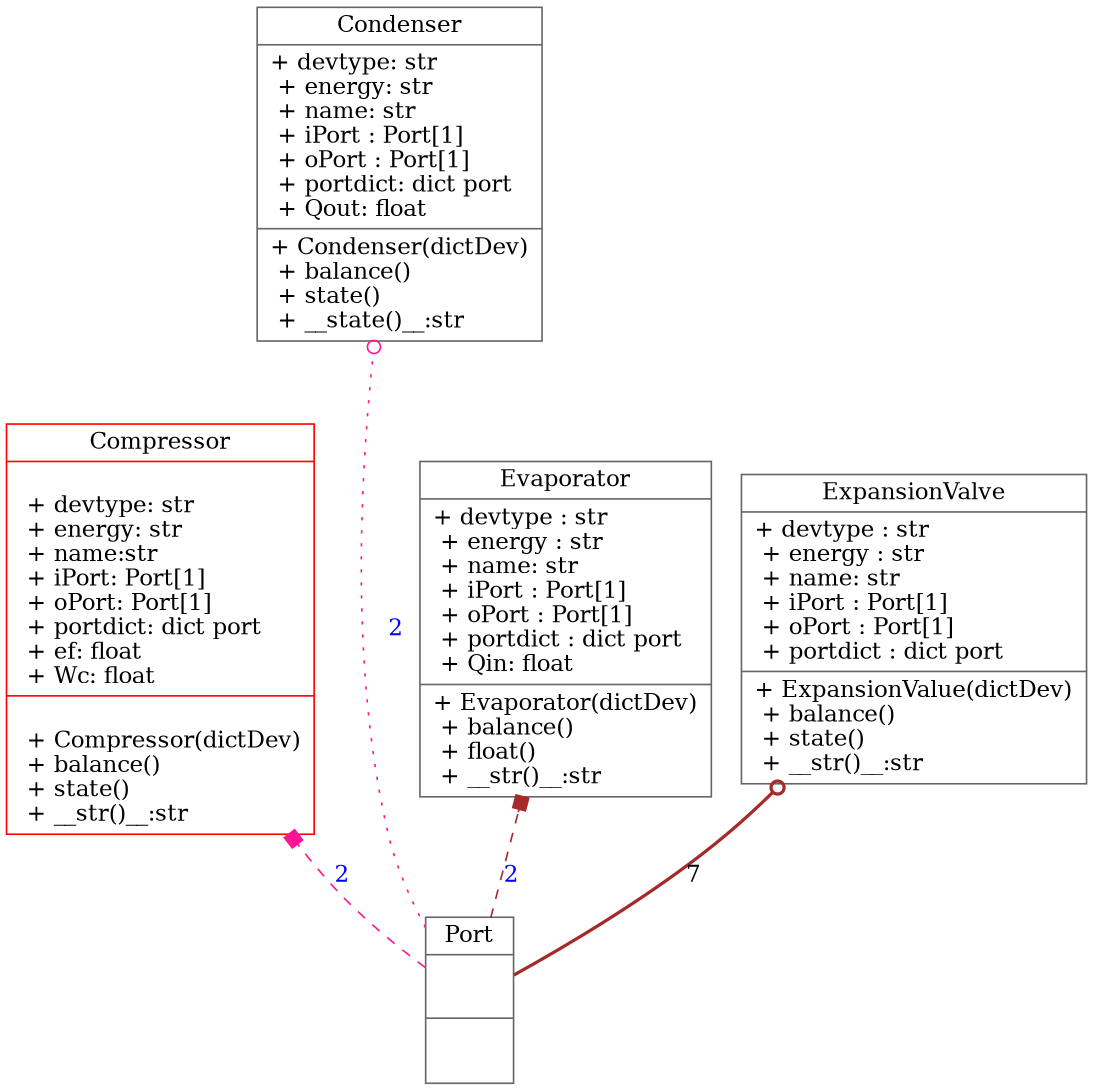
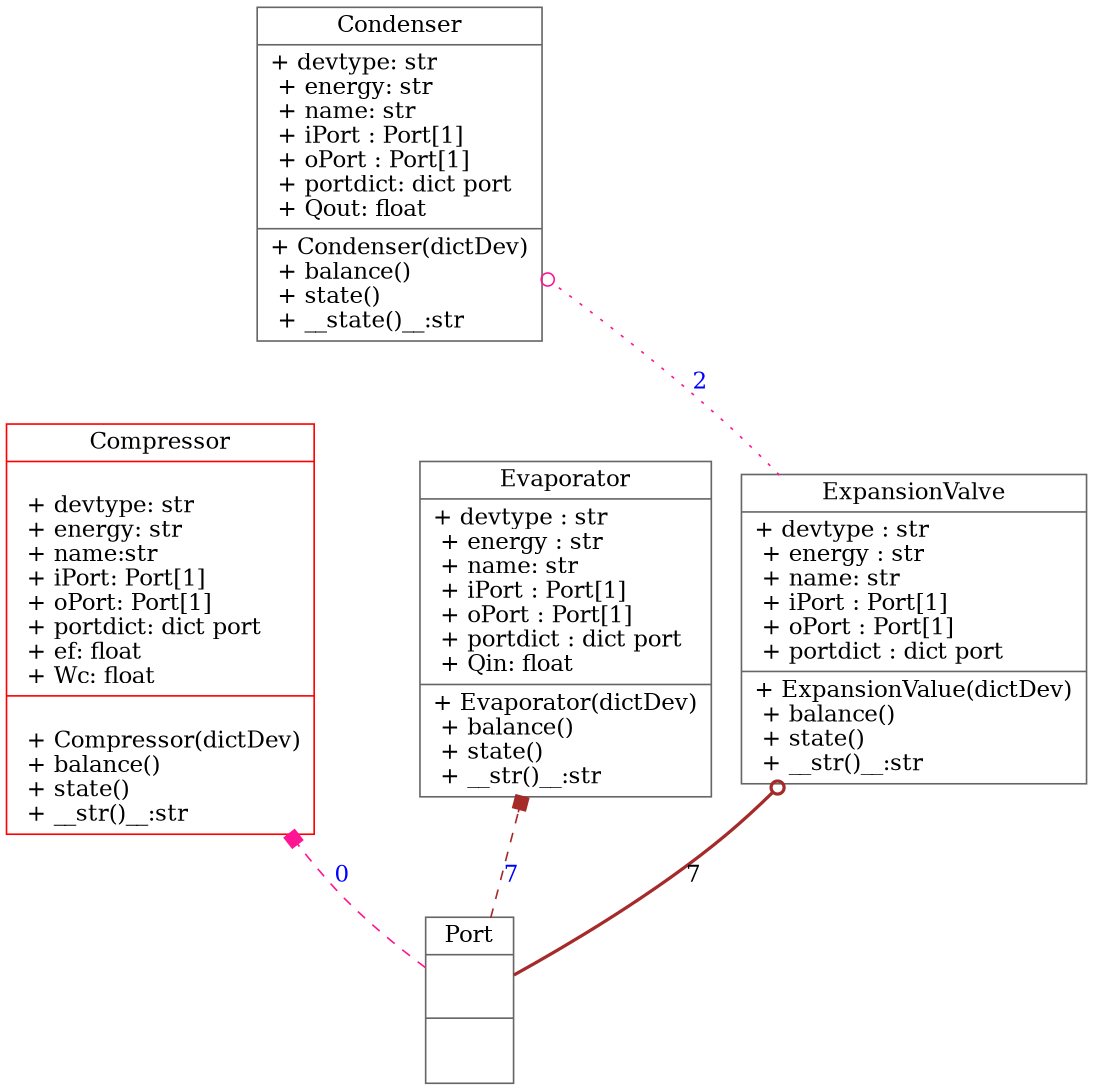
edge "Port" -> "Condenser": now "ExpansionValve" -> "Condenser"
node "Evaporator": text "+ float()" -> "+ state()"
edge "Port" -> "Compressor": label "2" -> "0"
edge "Port" -> "Evaporator": label "2" -> "7"
